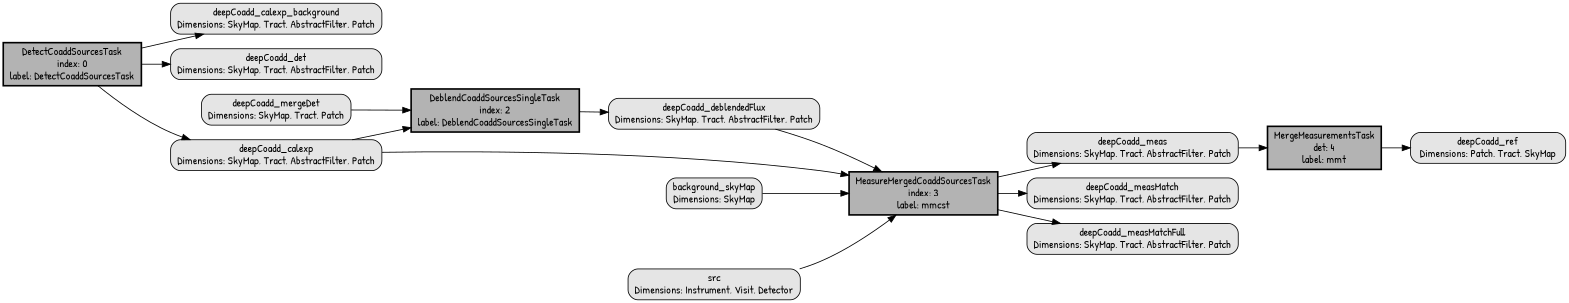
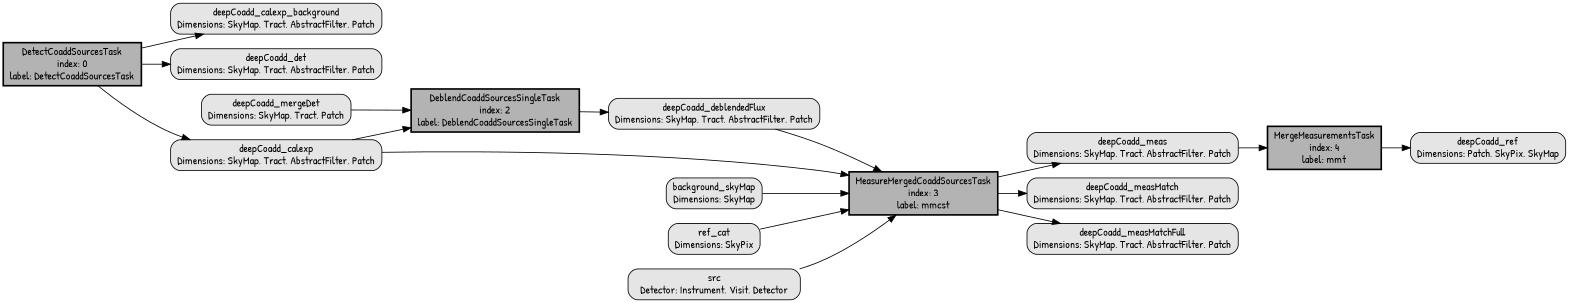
node "MergeMeasurementsTask det: 4 label: mmt": label "MergeMeasurementsTask det: 4 label: mmt" -> "MergeMeasurementsTask index: 4 label: mmt"
node "deepCoadd_ref Dimensions: Patch, Tract, SkyMap": label "deepCoadd_ref Dimensions: Patch, Tract, SkyMap" -> "deepCoadd_ref Dimensions: Patch, SkyPix, SkyMap"
node "ref_cat Dimensions: SkyPix": added
node "src Dimensions: Instrument, Visit, Detector": label "src Dimensions: Instrument, Visit, Detector" -> "src Detector: Instrument, Visit, Detector"
